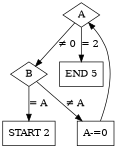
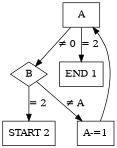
node "A": shape diamond -> box
node "END 5": label "END 5" -> "END 1"
edge "B" -> "START 2": label "= A" -> "= 2"
node "A-=0": label "A-=0" -> "A-=1"
